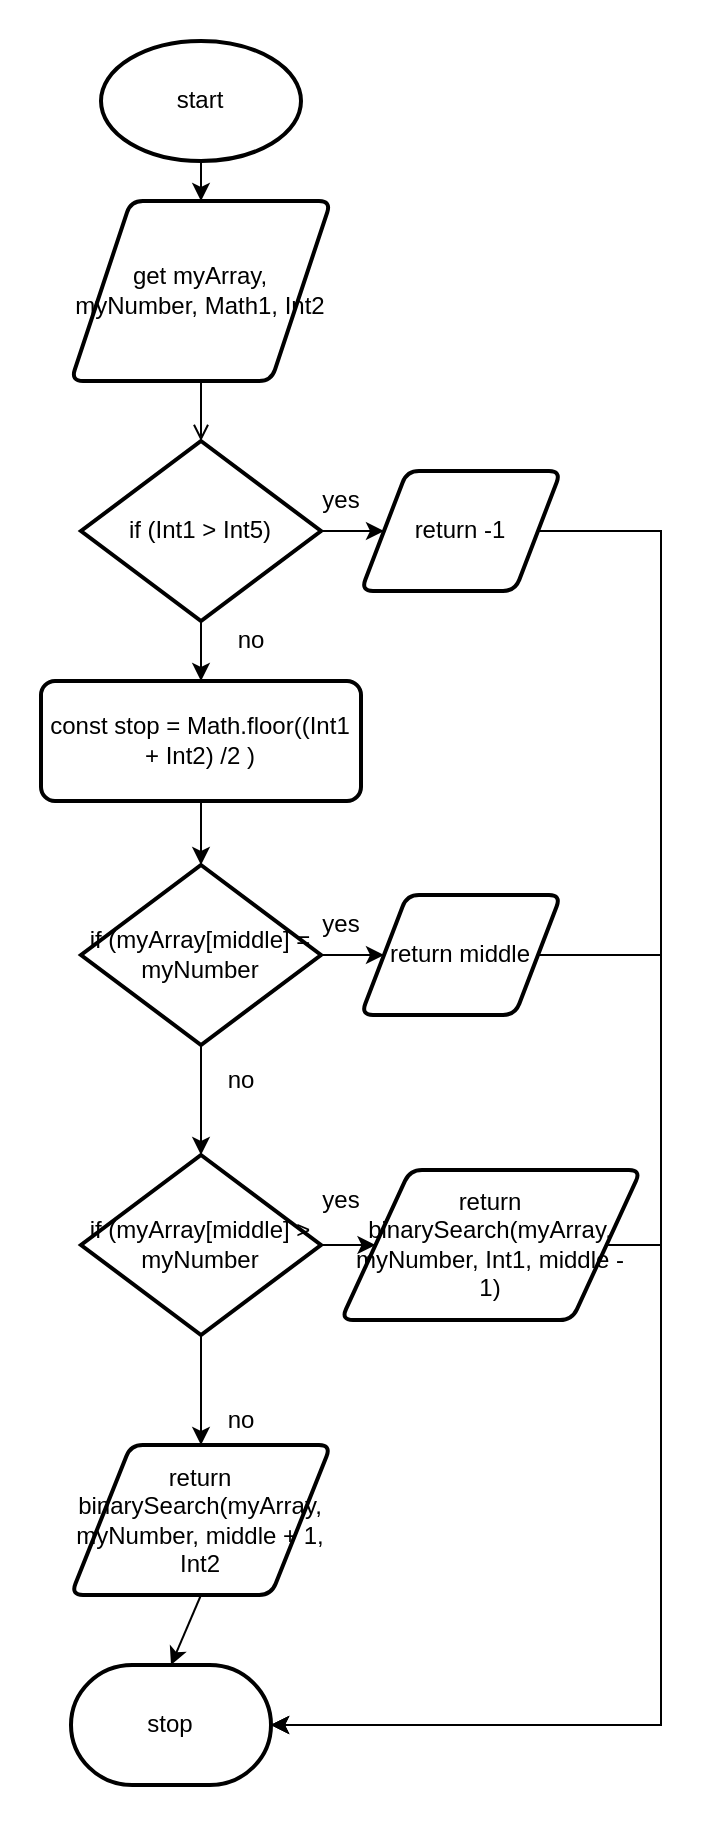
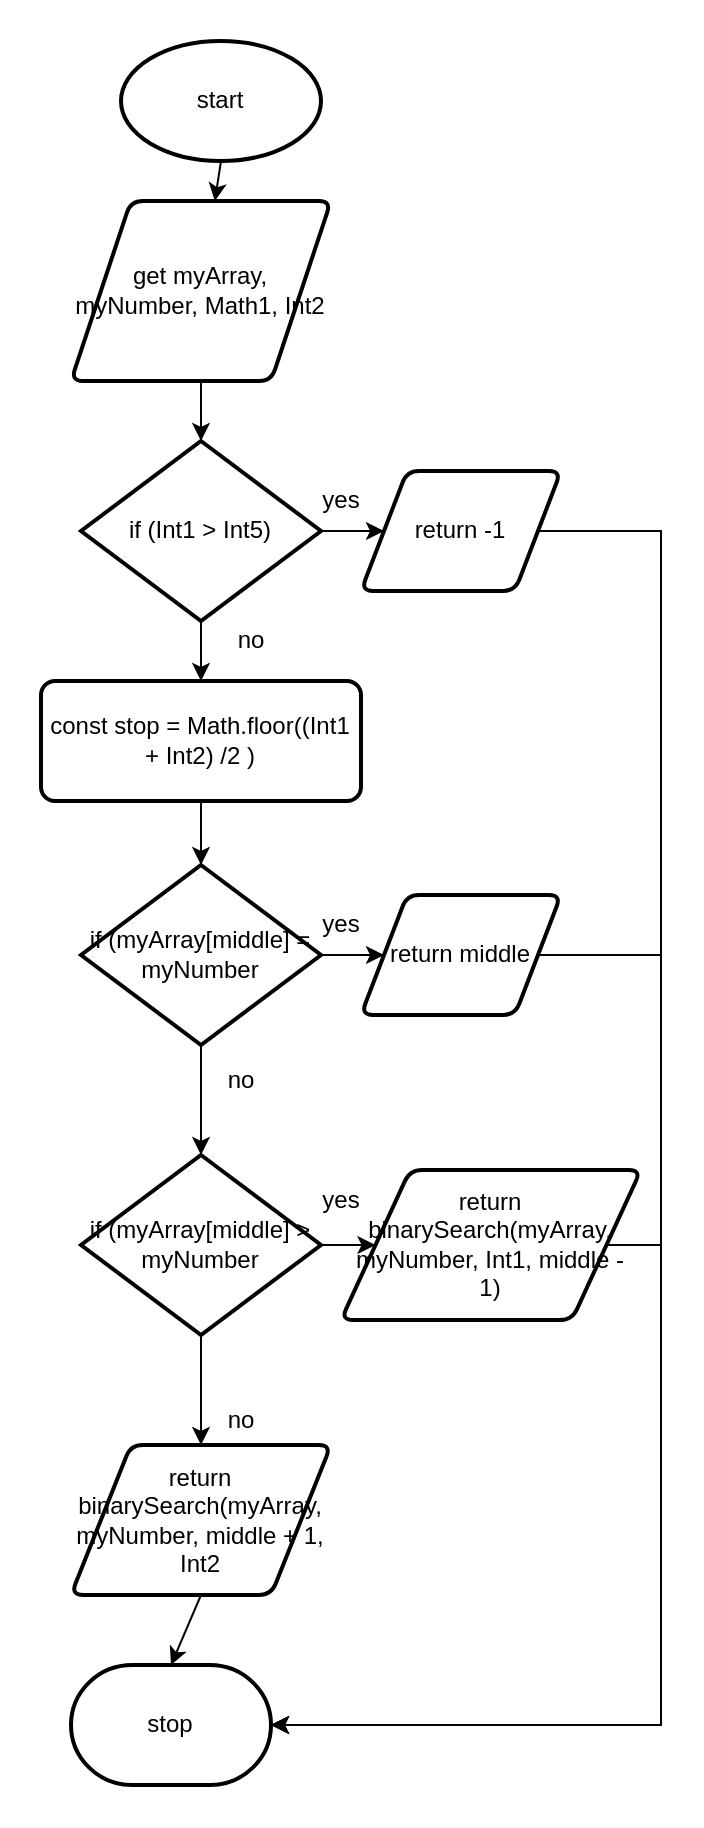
node "start": moved (201, 101) -> (221, 101)
edge "get myArray, myNumber, Math1, Int2" -> "if (Int1 > Int5)": arrowhead open -> classic
